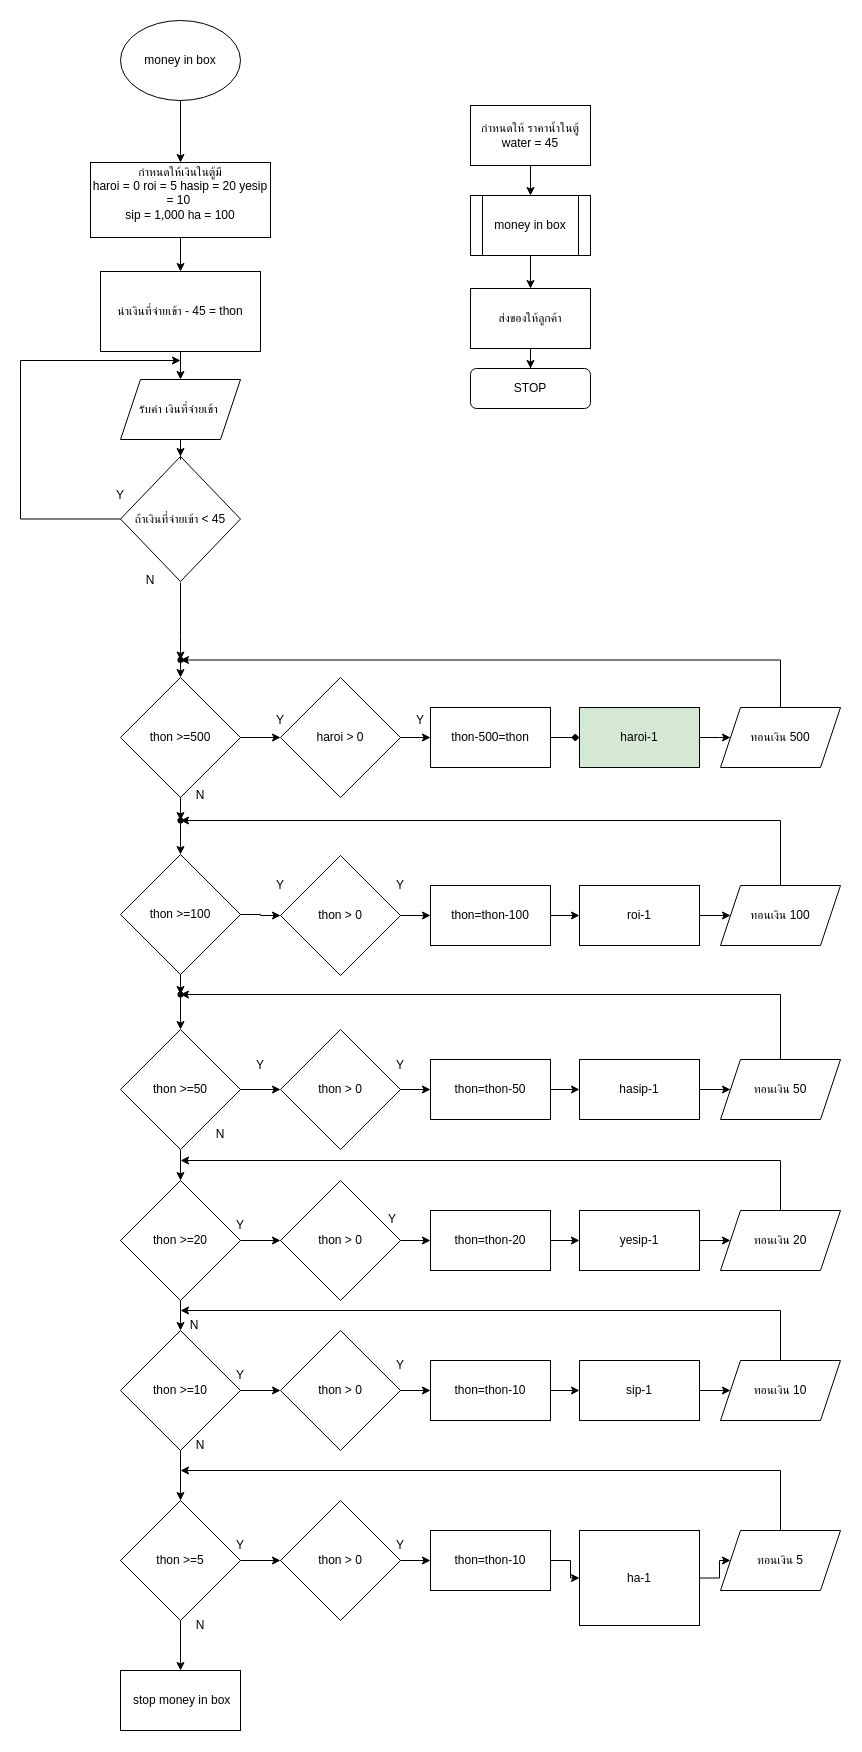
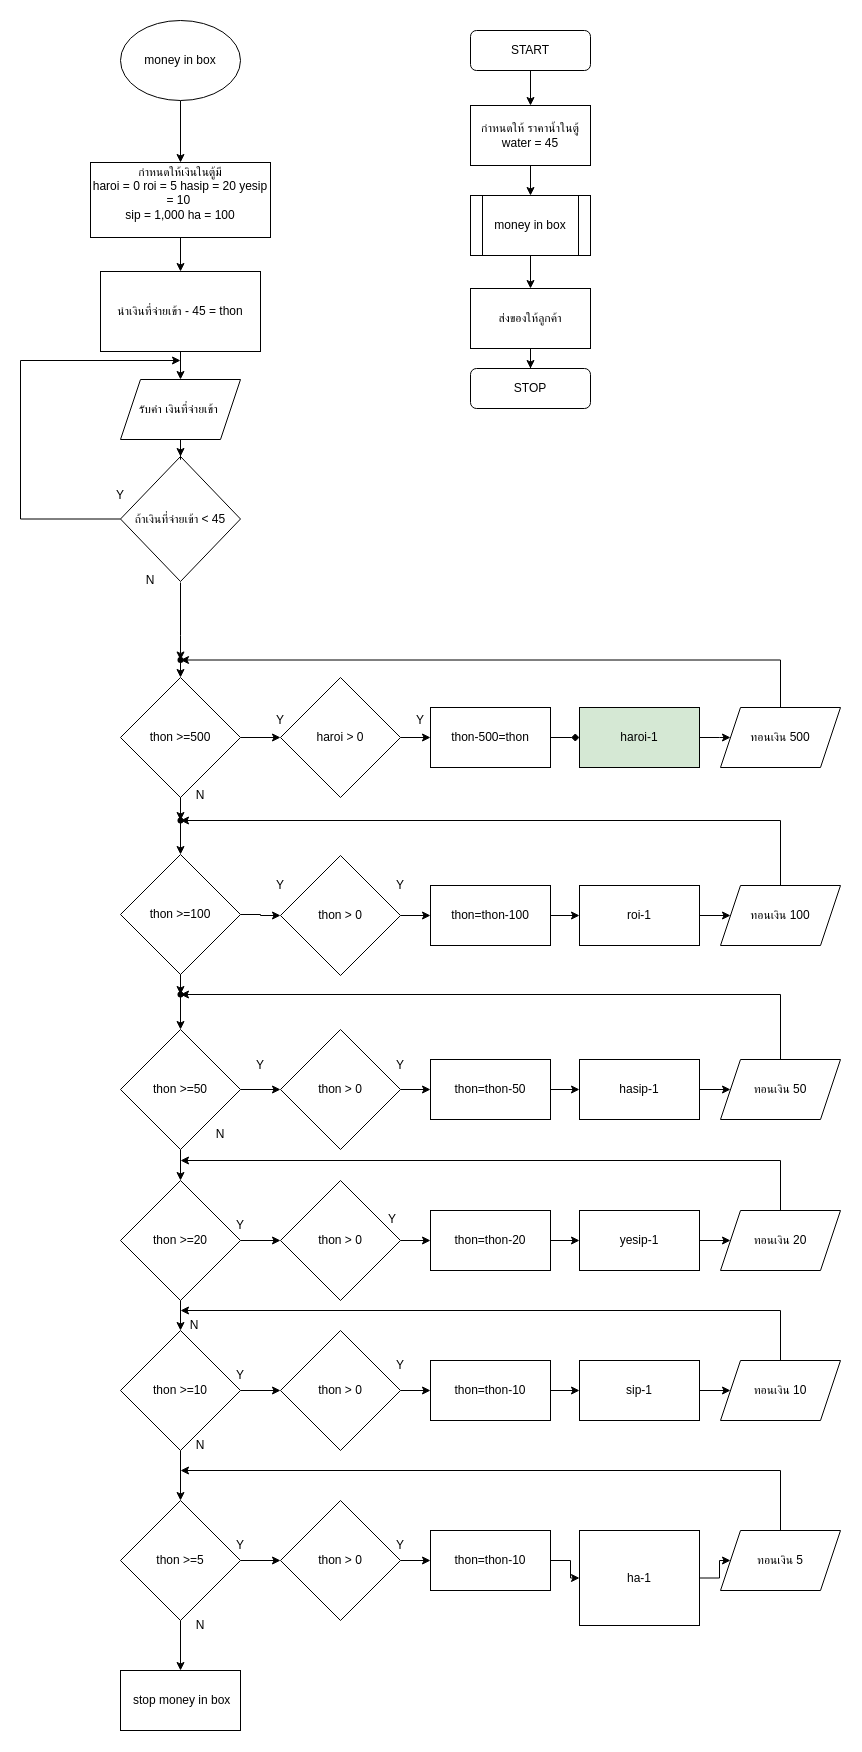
node "START": added
edge "START" -> "กำหนดให้ ราคาน้ำในตู้ water = 45": added
